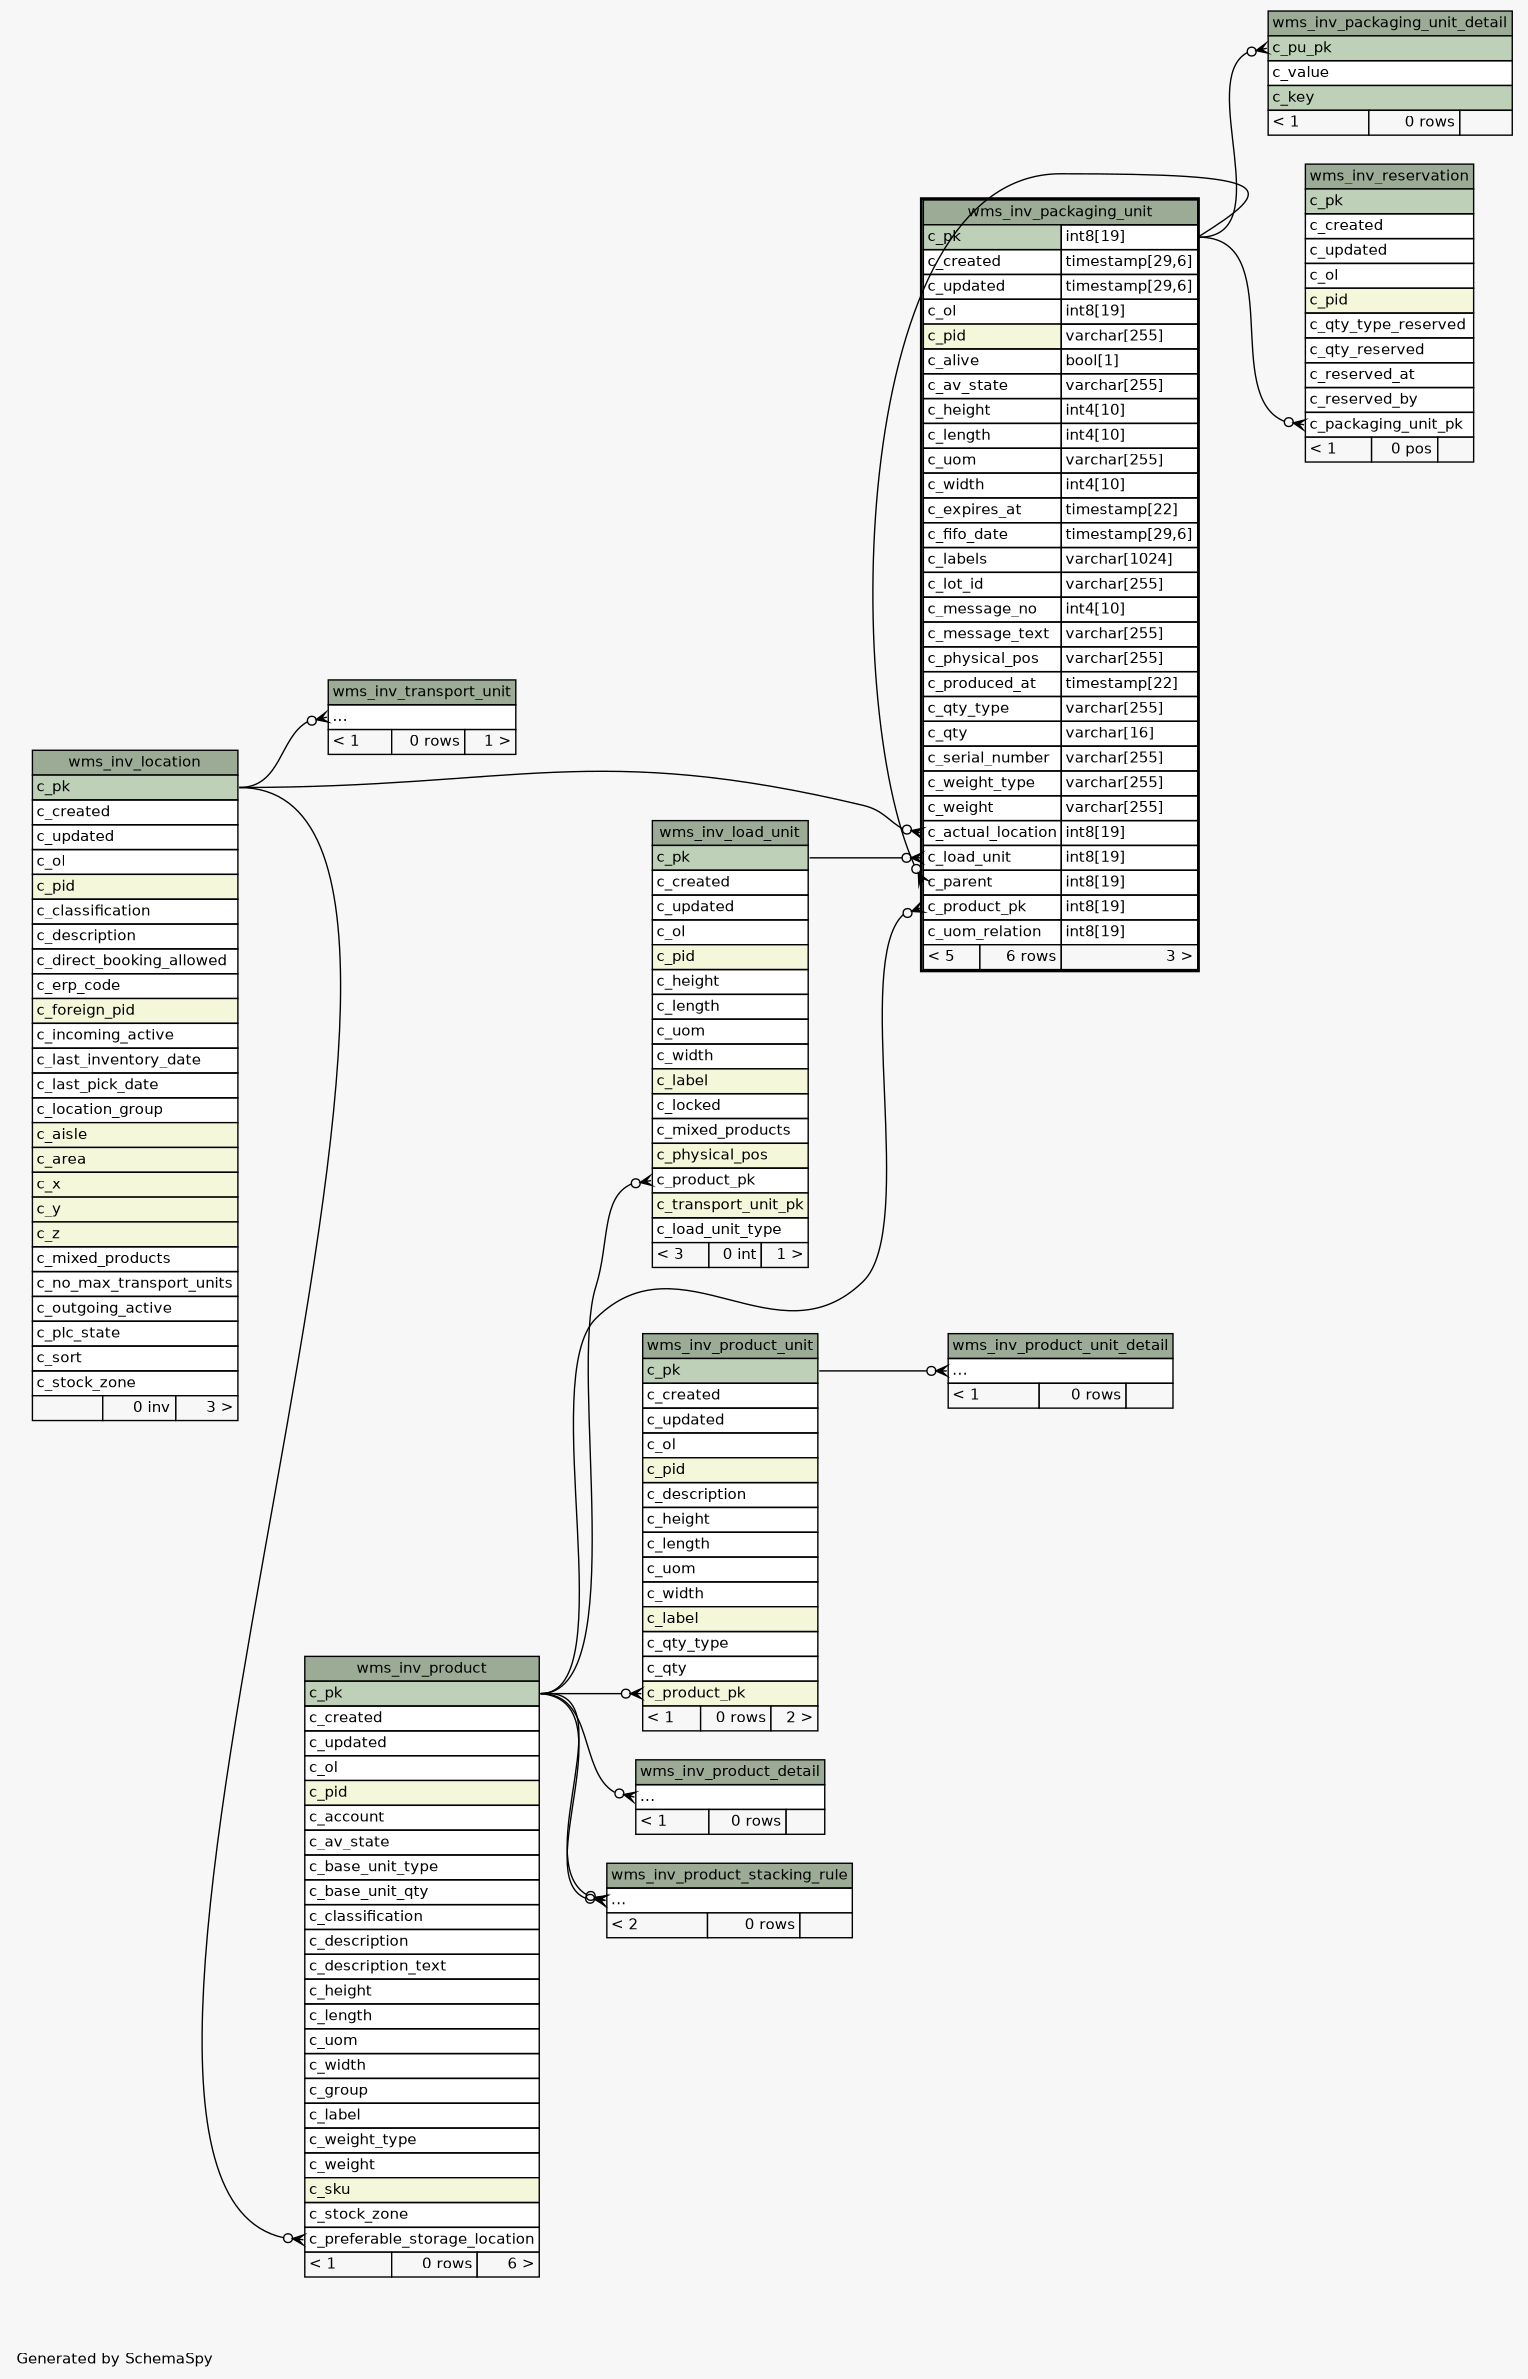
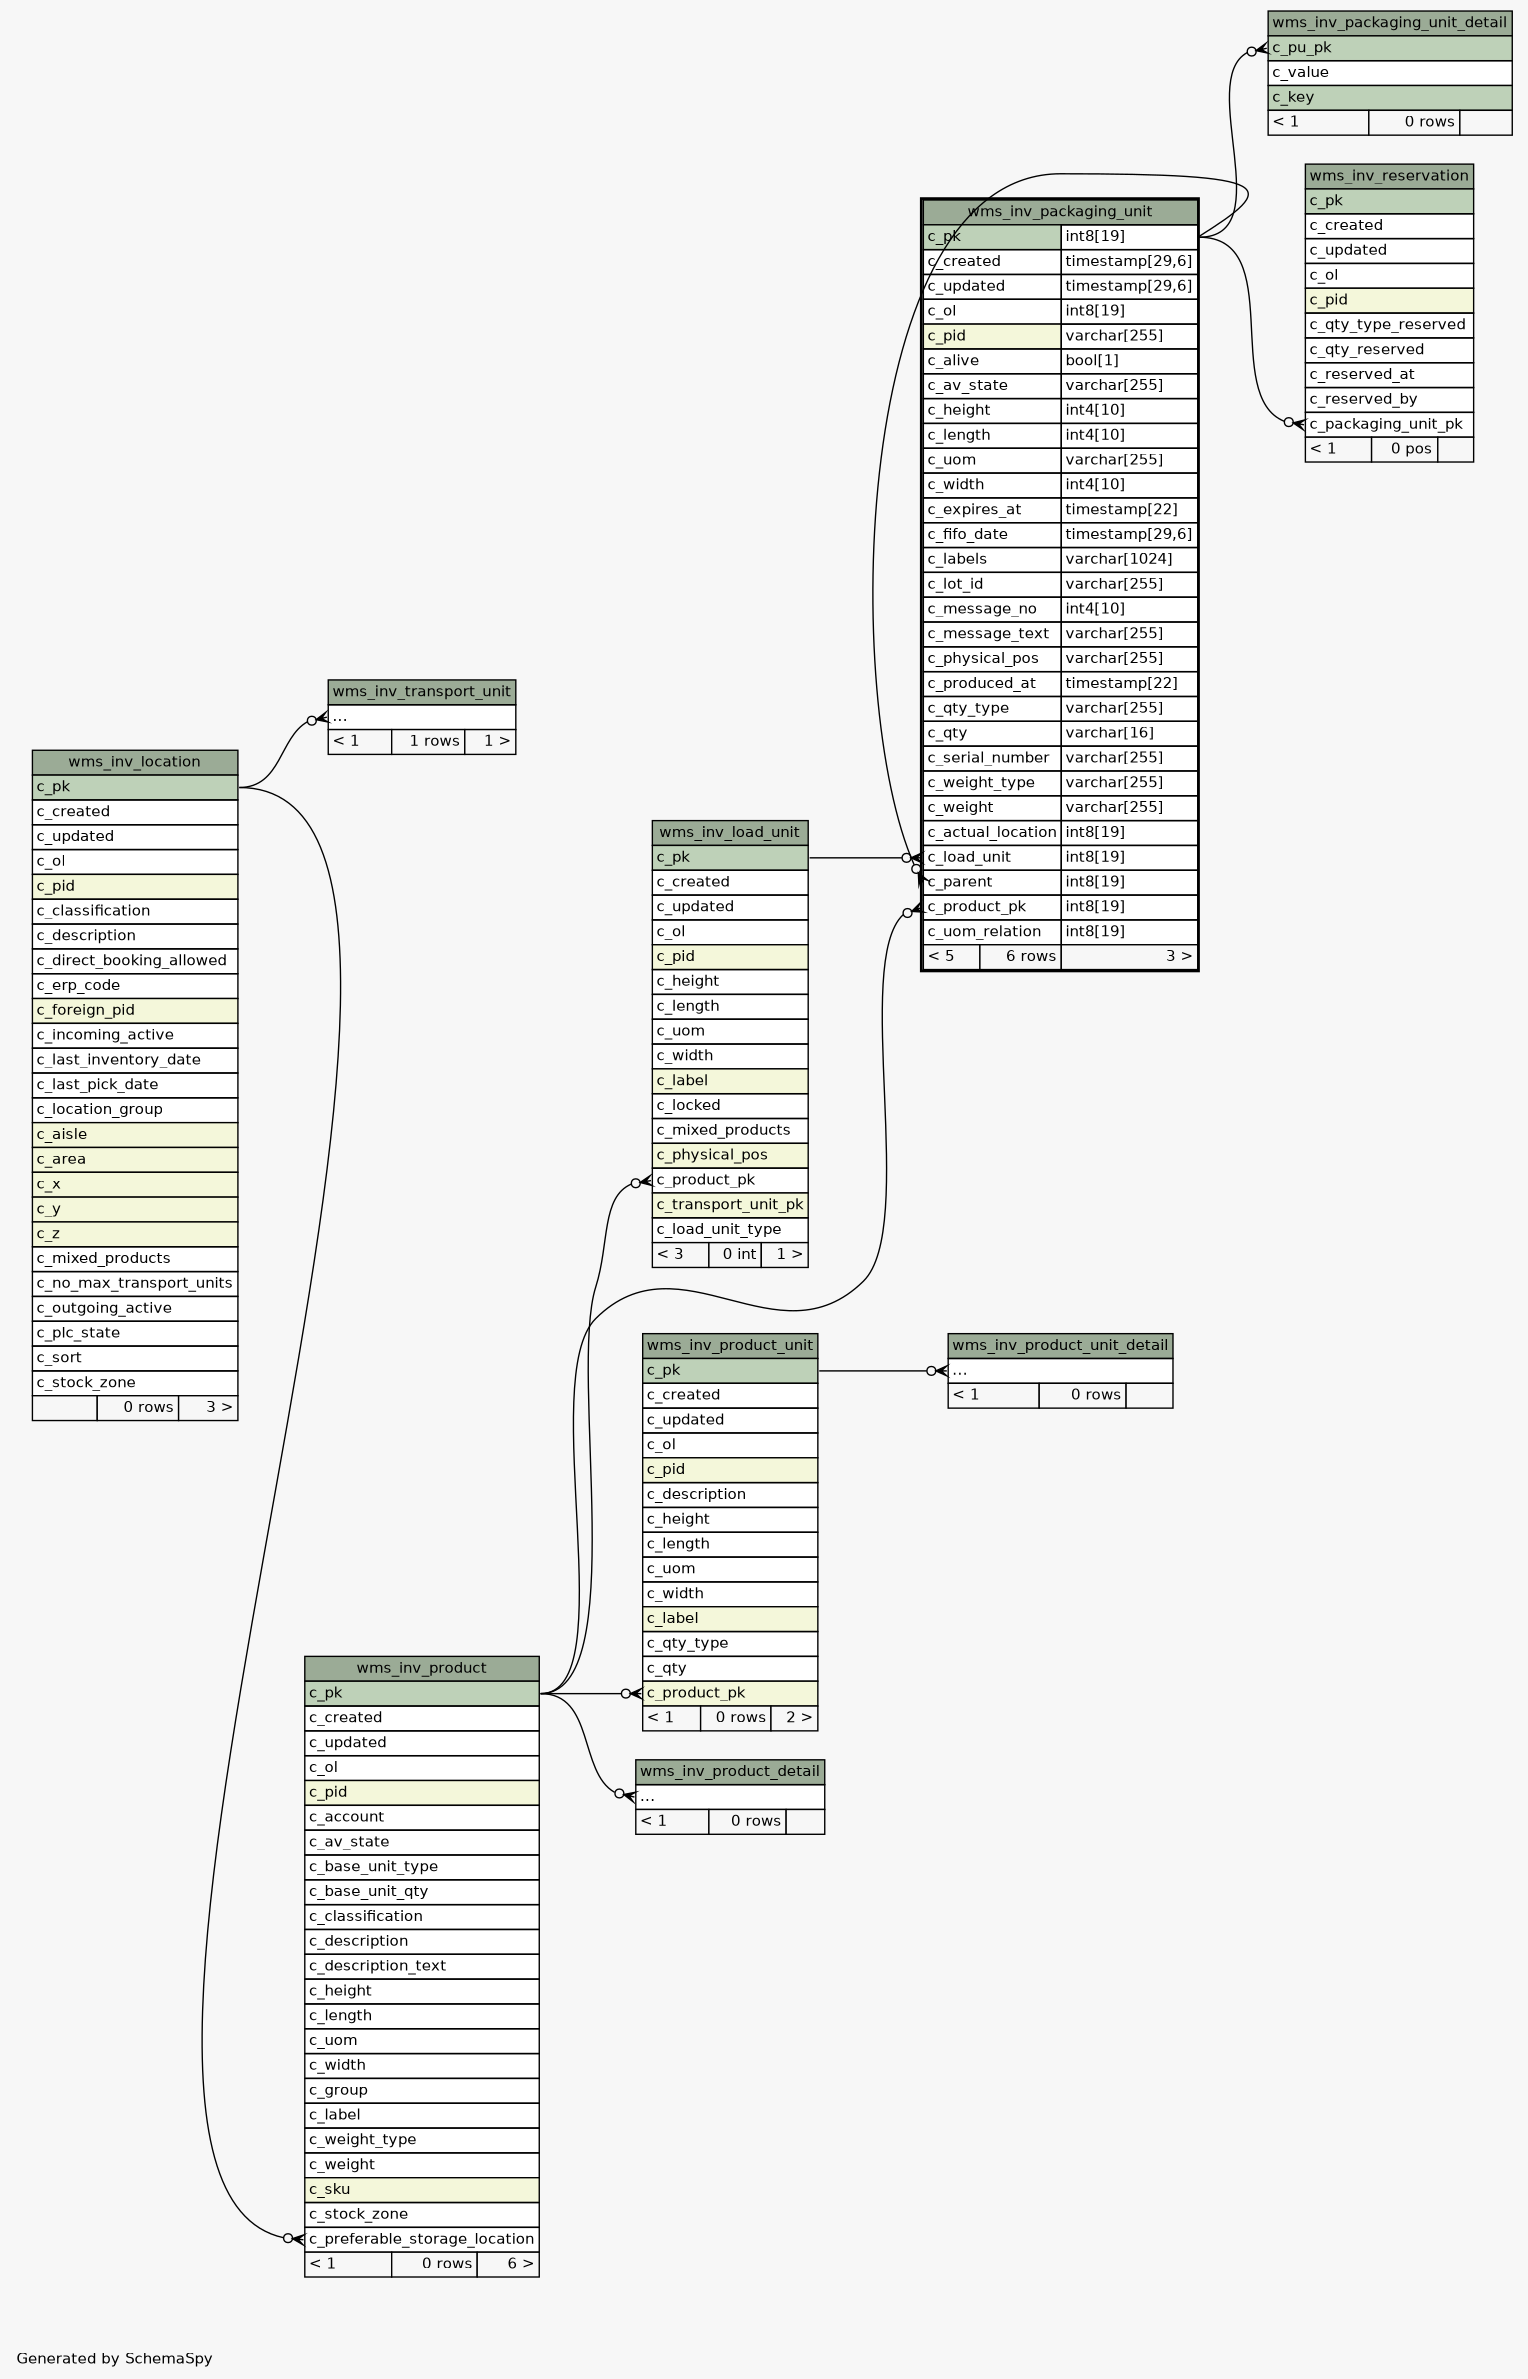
node "wms_inv_transport_unit": text "0 rows" -> "1 rows"
edge "wms_inv_location" -> "wms_inv_packaging_unit": removed
node "wms_inv_location": text "0 inv" -> "0 rows"
node "wms_inv_product_stacking_rule": removed
